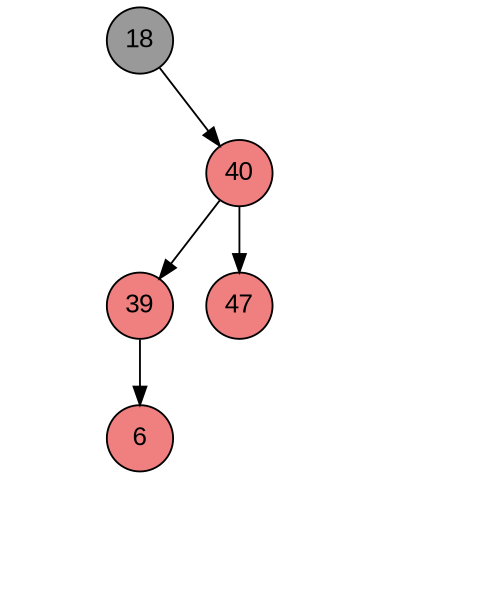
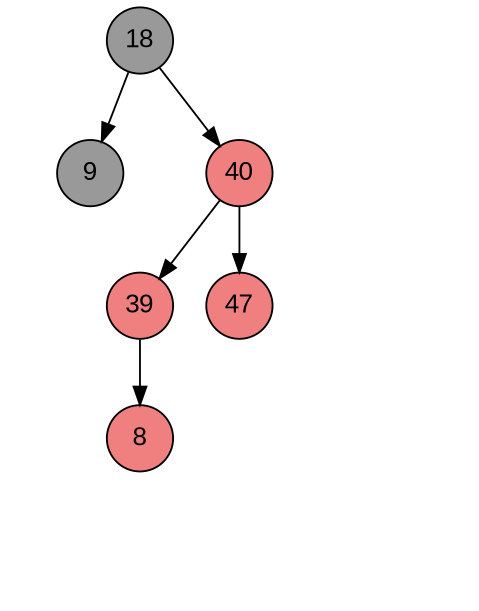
node "9": added
node "6": label "6" -> "8"
